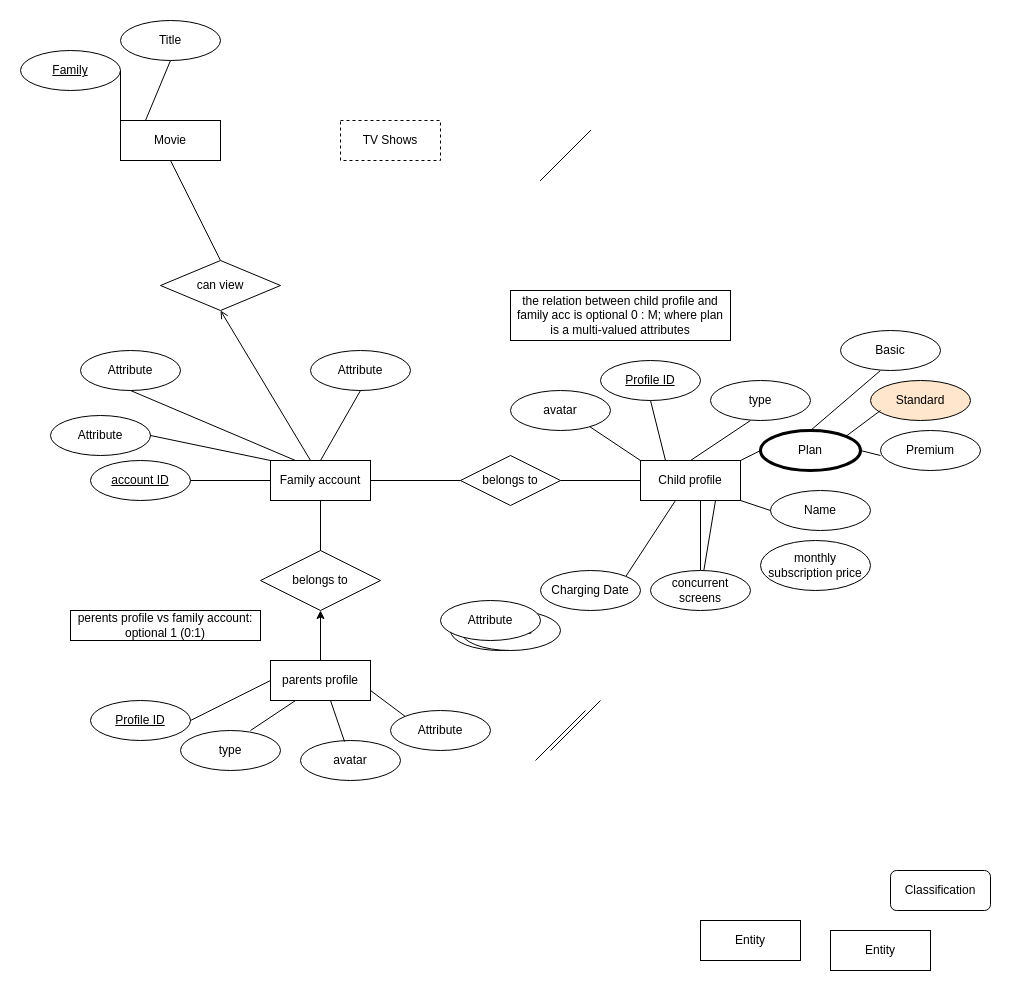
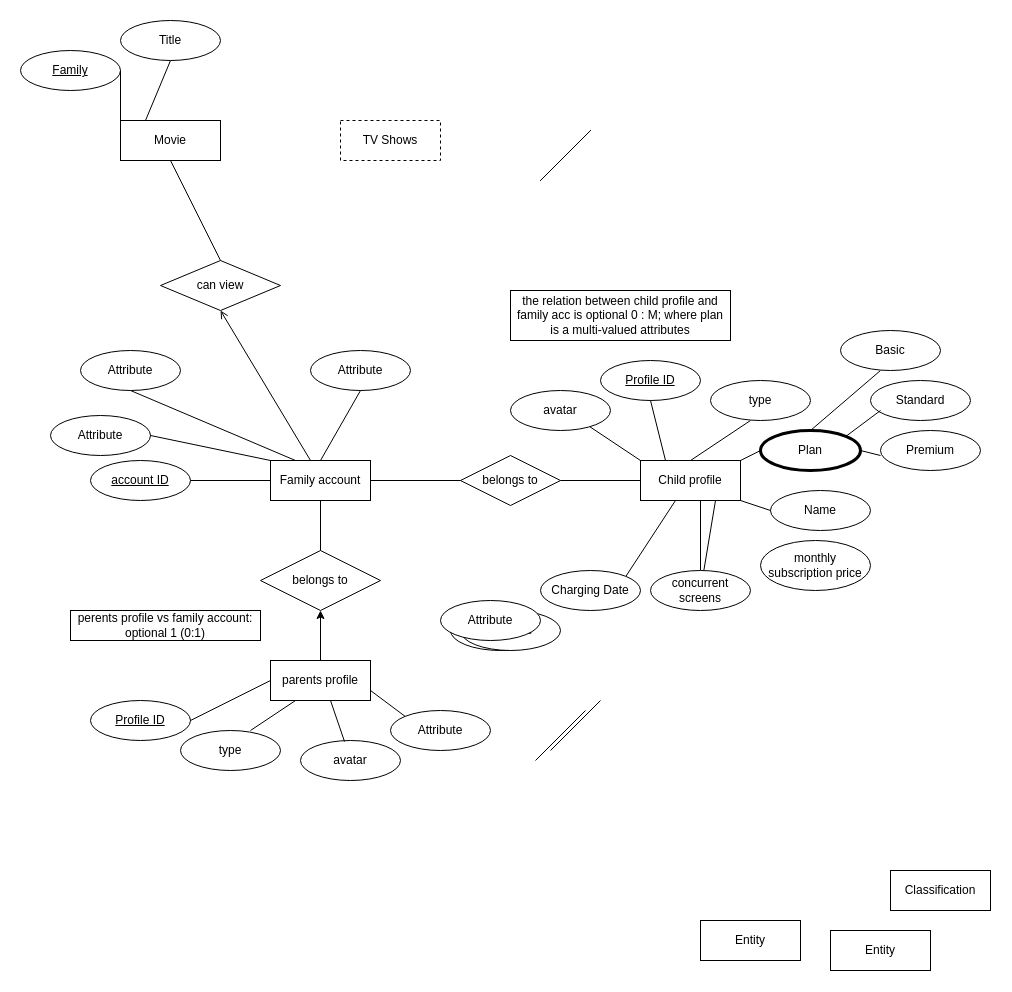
node "Standard": fillcolor #ffe6cc -> #ffffff
node "Classification": shape rounded rectangle -> rectangle
